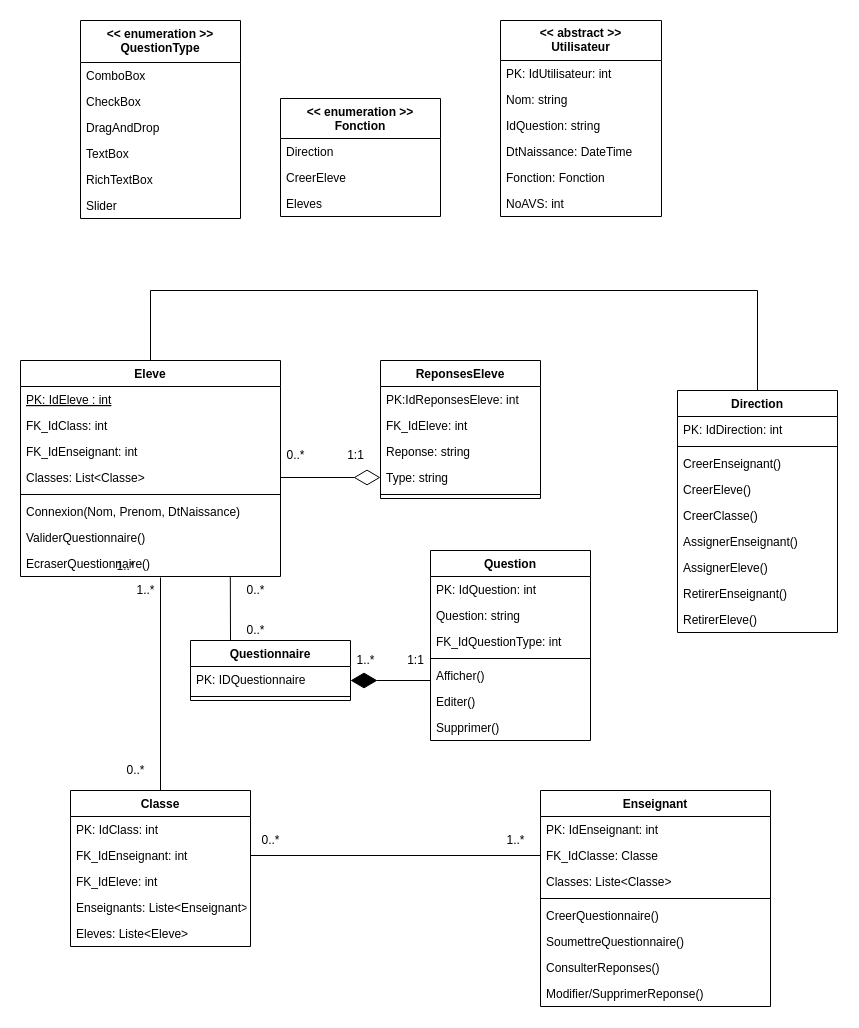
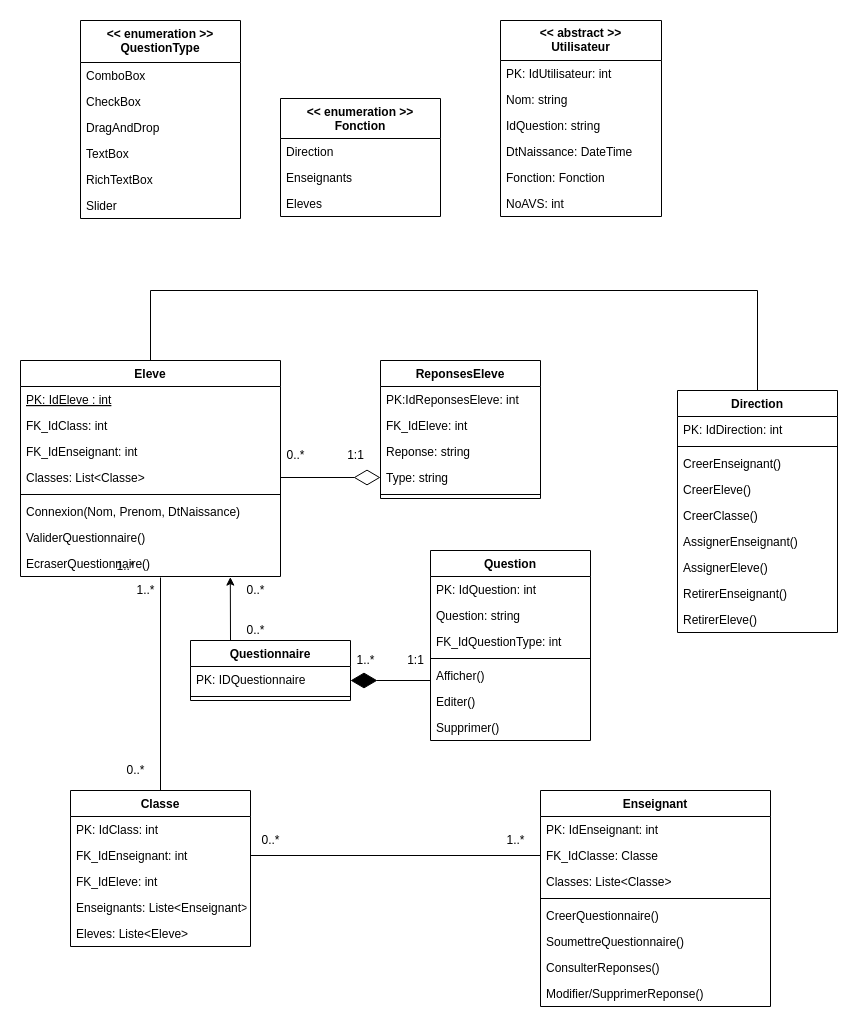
node "CreerEleve": label "CreerEleve" -> "Enseignants"
edge "EcraserQuestionnaire()" -- "Questionnaire": arrowhead none -> classic
